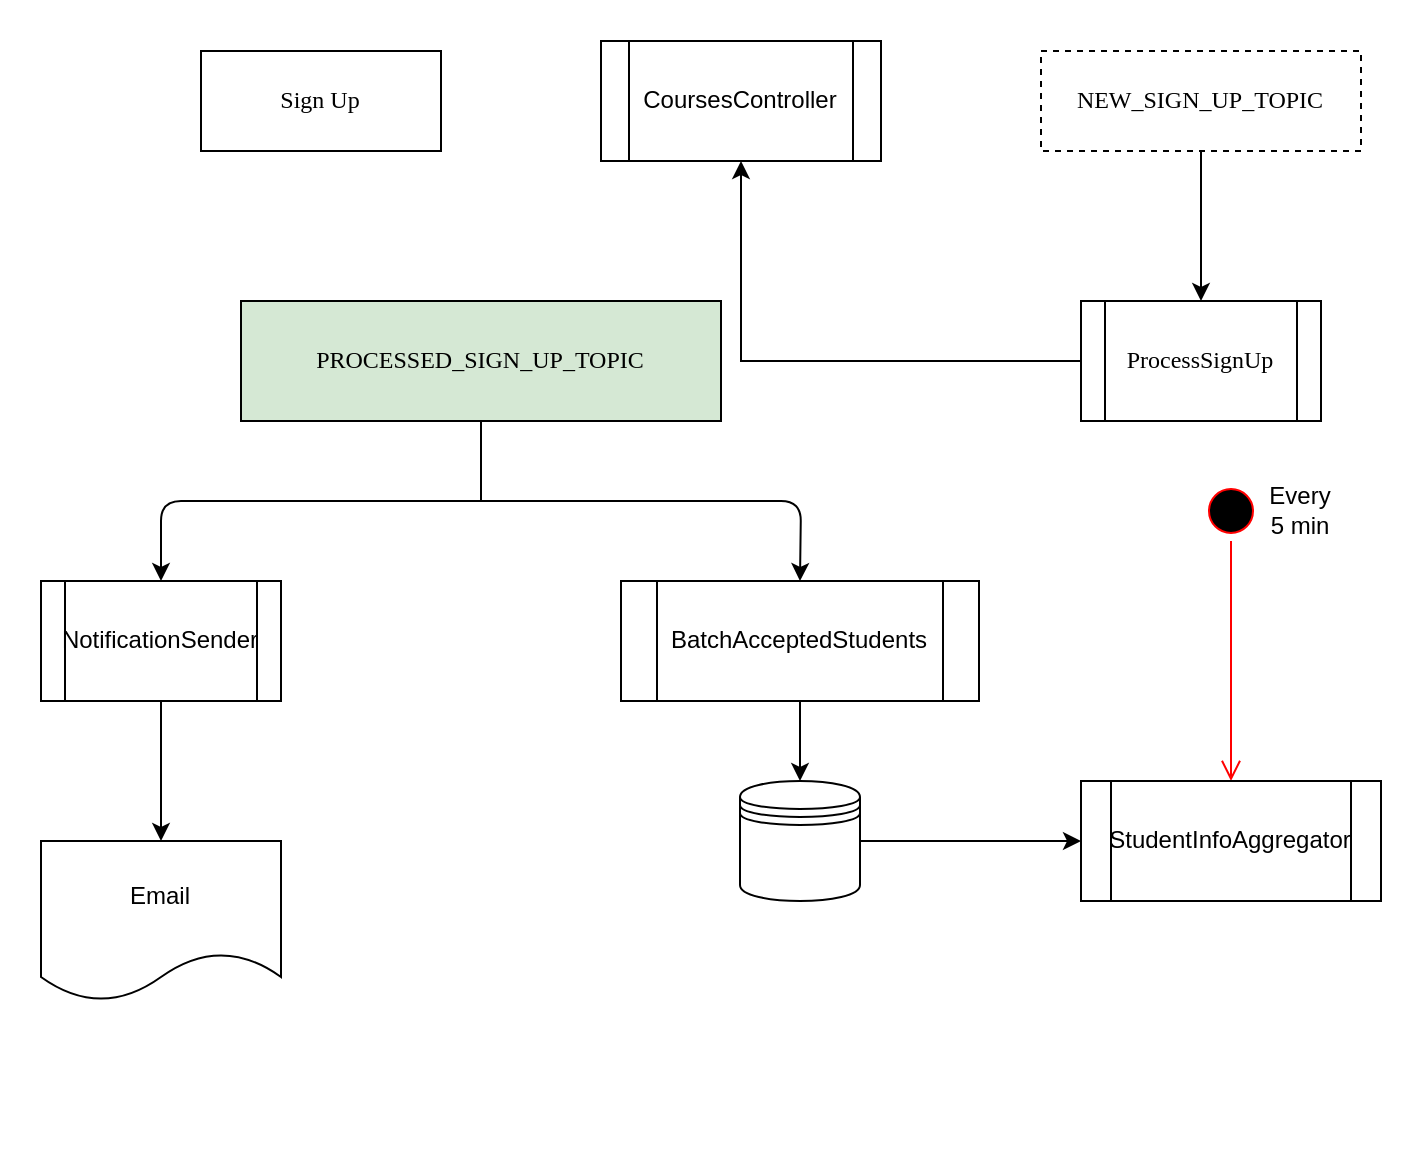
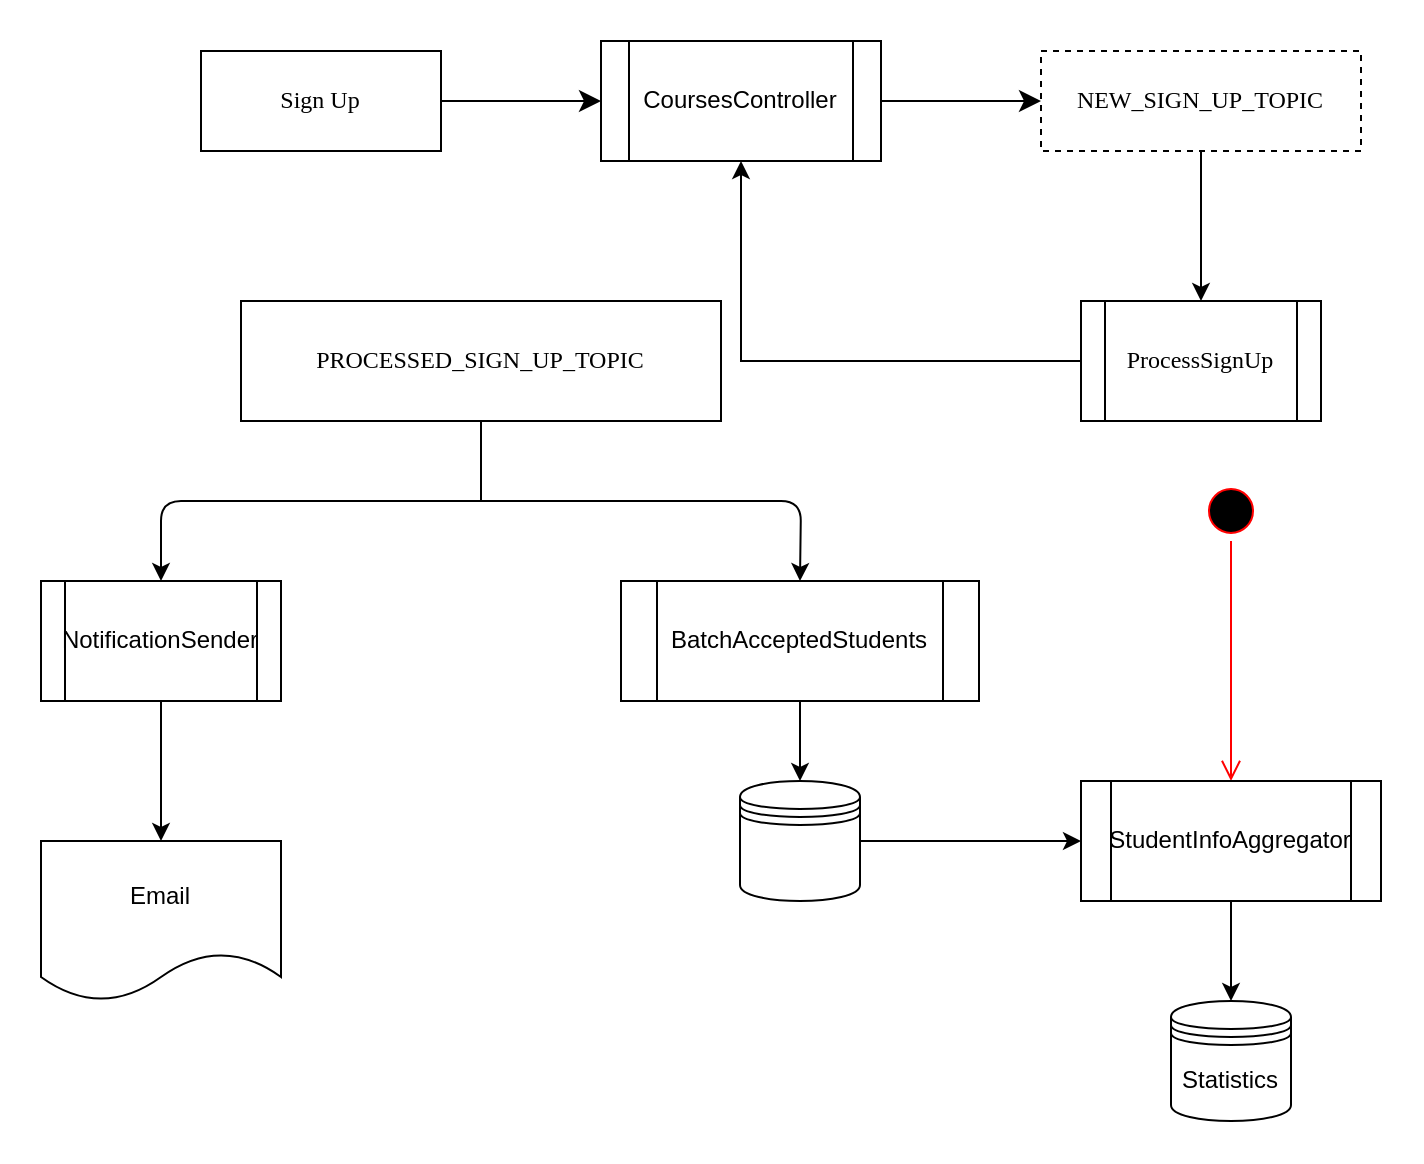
edge "Sign Up" -> "CoursesController": added
edge "CoursesController" -> "NEW_SIGN_UP_TOPIC": added
node "PROCESSED_SIGN_UP_TOPIC": fillcolor #d5e8d4 -> #ffffff
node "Every 5 min": removed
edge "StudentInfoAggregator" -> "Statistics": added
node "Statistics": added
